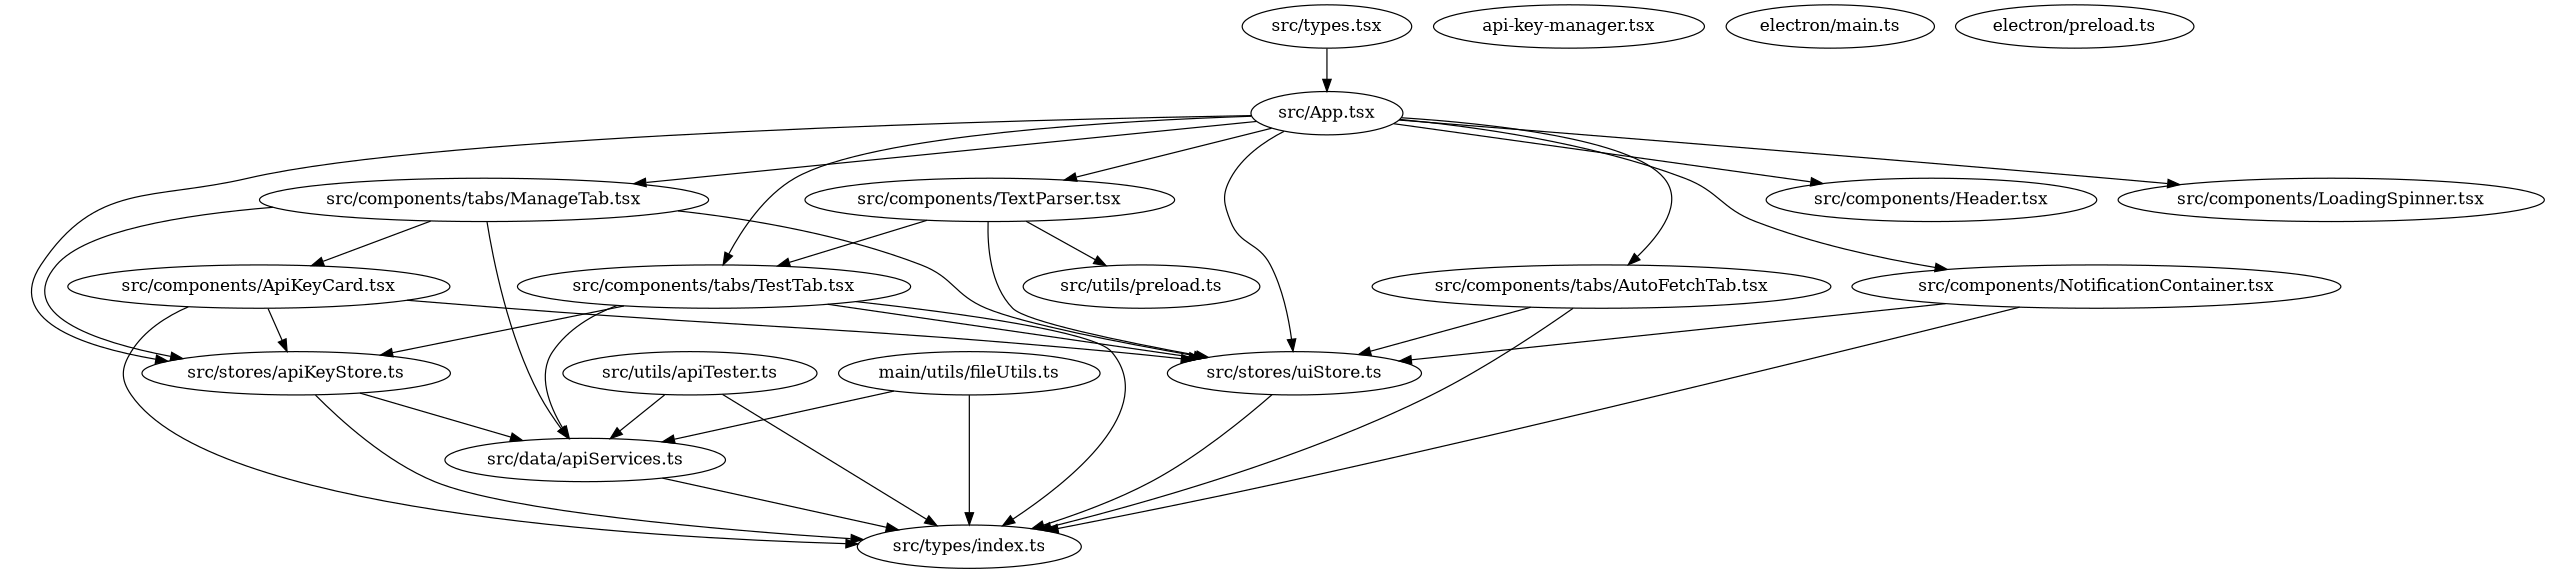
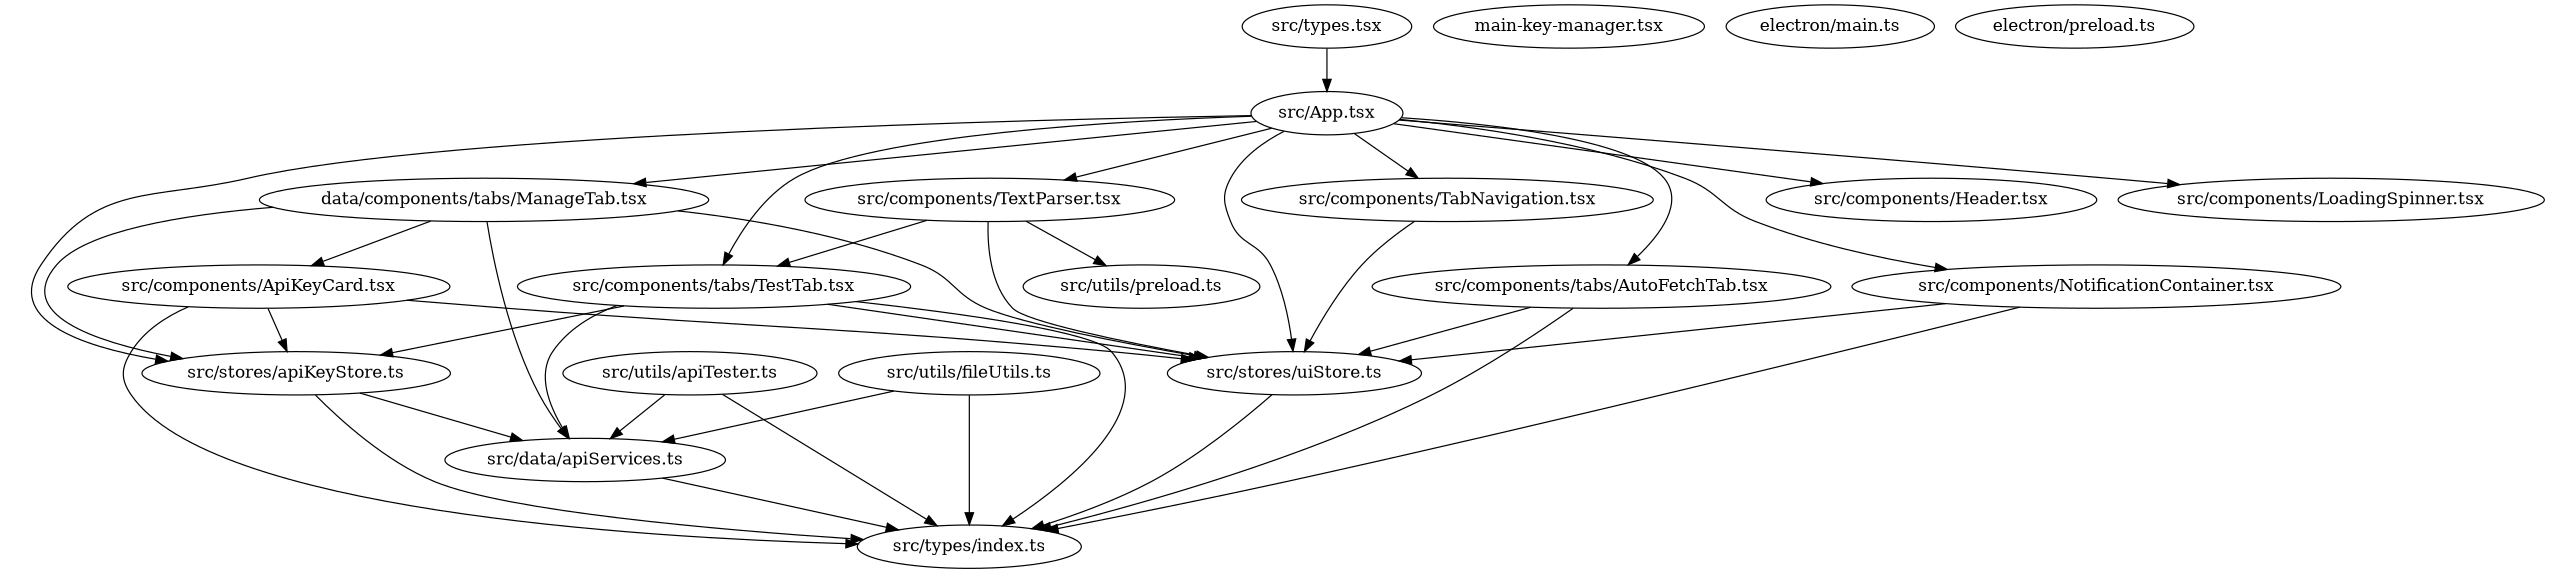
node "api-key-manager.tsx": label "api-key-manager.tsx" -> "main-key-manager.tsx"
node "src/components/tabs/ManageTab.tsx": label "src/components/tabs/ManageTab.tsx" -> "data/components/tabs/ManageTab.tsx"
node "src/components/TabNavigation.tsx": added
node "main/utils/fileUtils.ts": label "main/utils/fileUtils.ts" -> "src/utils/fileUtils.ts"
